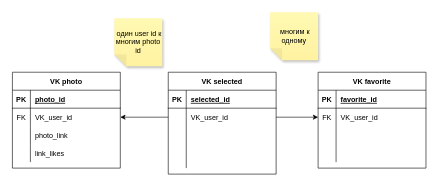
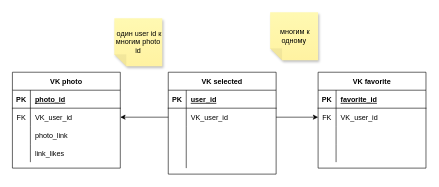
node "selected_id": label "selected_id" -> "user_id"
